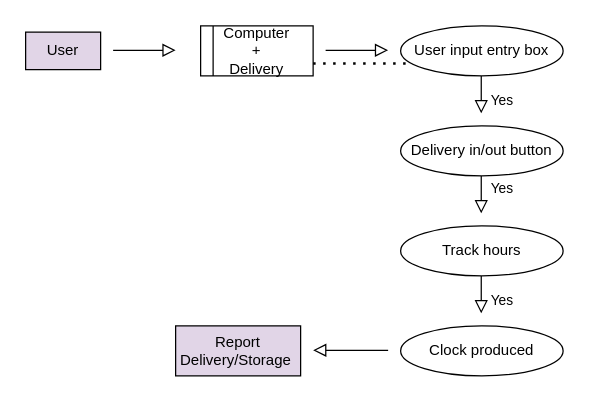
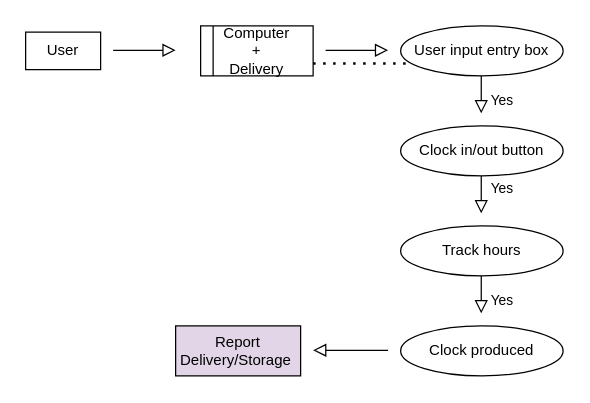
node "User": fillcolor #e1d5e7 -> #ffffff
node "Delivery in/out button": label "Delivery in/out button" -> "Clock in/out button"
